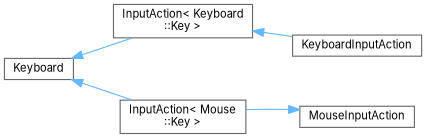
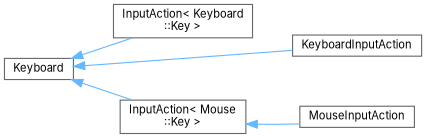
edge "KeyboardInputAction" -> "InputAction< Keyboard ::Key >": now "KeyboardInputAction" -> "Keyboard"
edge "InputAction< Mouse ::Key >" -> "MouseInputAction": reversed
